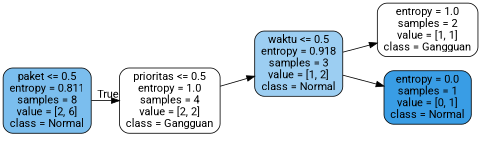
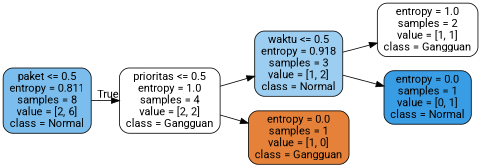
node "entropy = 0.0 samples = 1 value = [1, 0] class = Gangguan": added
